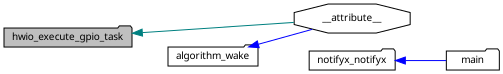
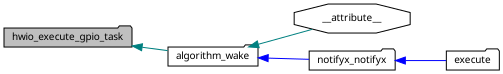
edge "__attribute__" -> "hwio_execute_gpio_task": now "algorithm_wake" -> "hwio_execute_gpio_task"
edge "__attribute__" -> "algorithm_wake": color blue -> teal
edge "notifyx_notifyx" -> "algorithm_wake": added
node "main": label "main" -> "execute"
